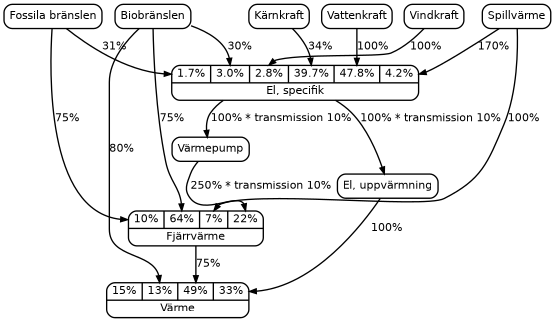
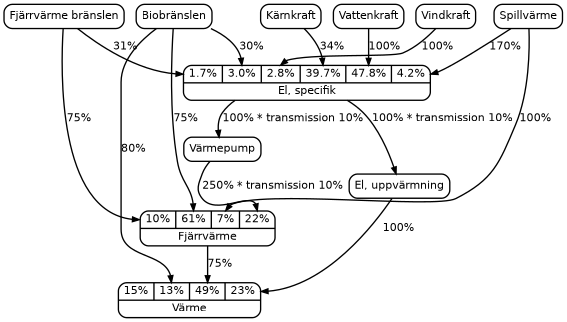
node "Fossila bränslen": label "Fossila bränslen" -> "Fjärrvärme bränslen"
node "10%": text "64%" -> "61%"
node "15%": text "33%" -> "23%"
